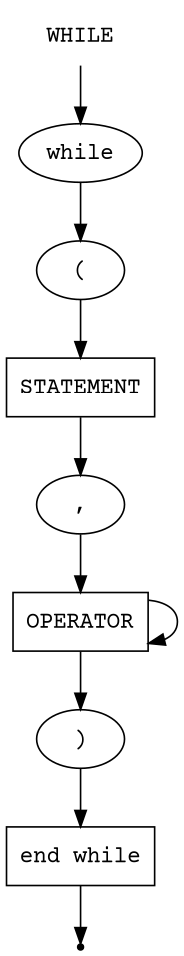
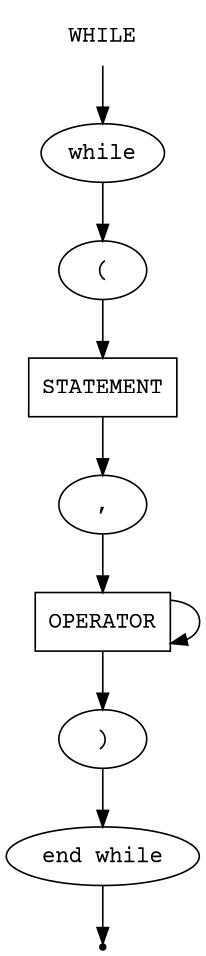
node "end while": shape box -> ellipse
